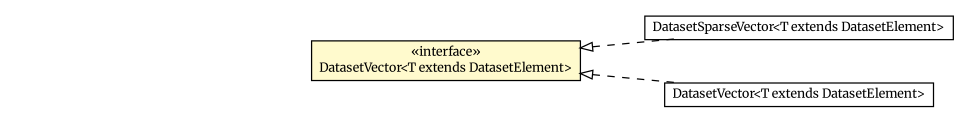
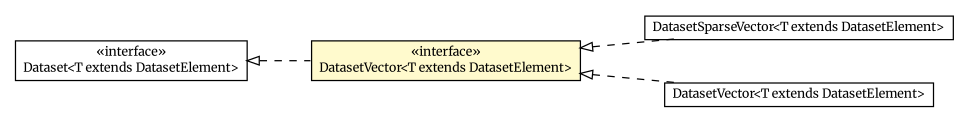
node "Dataset<T extends DatasetElement>": added
